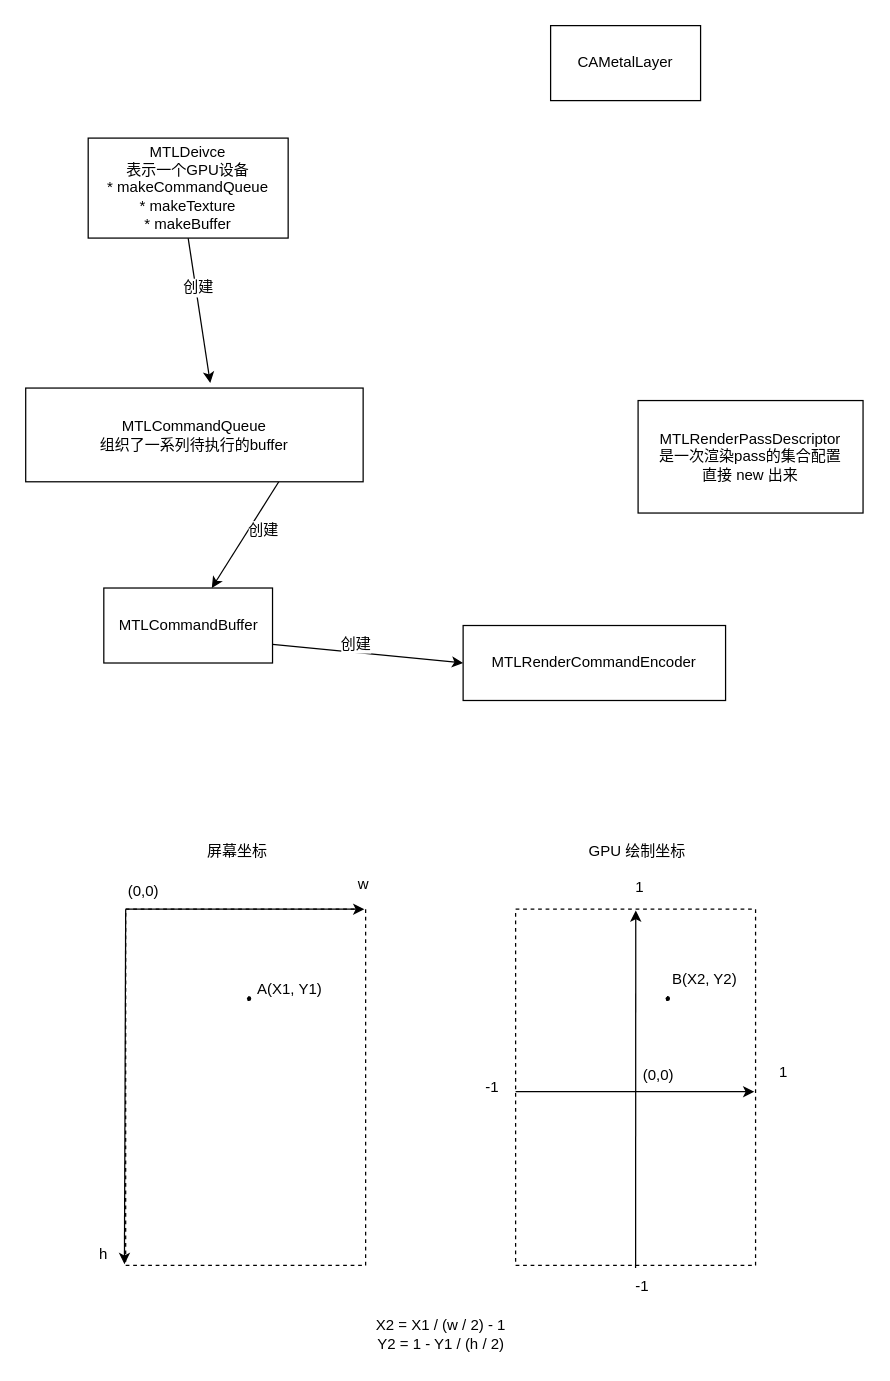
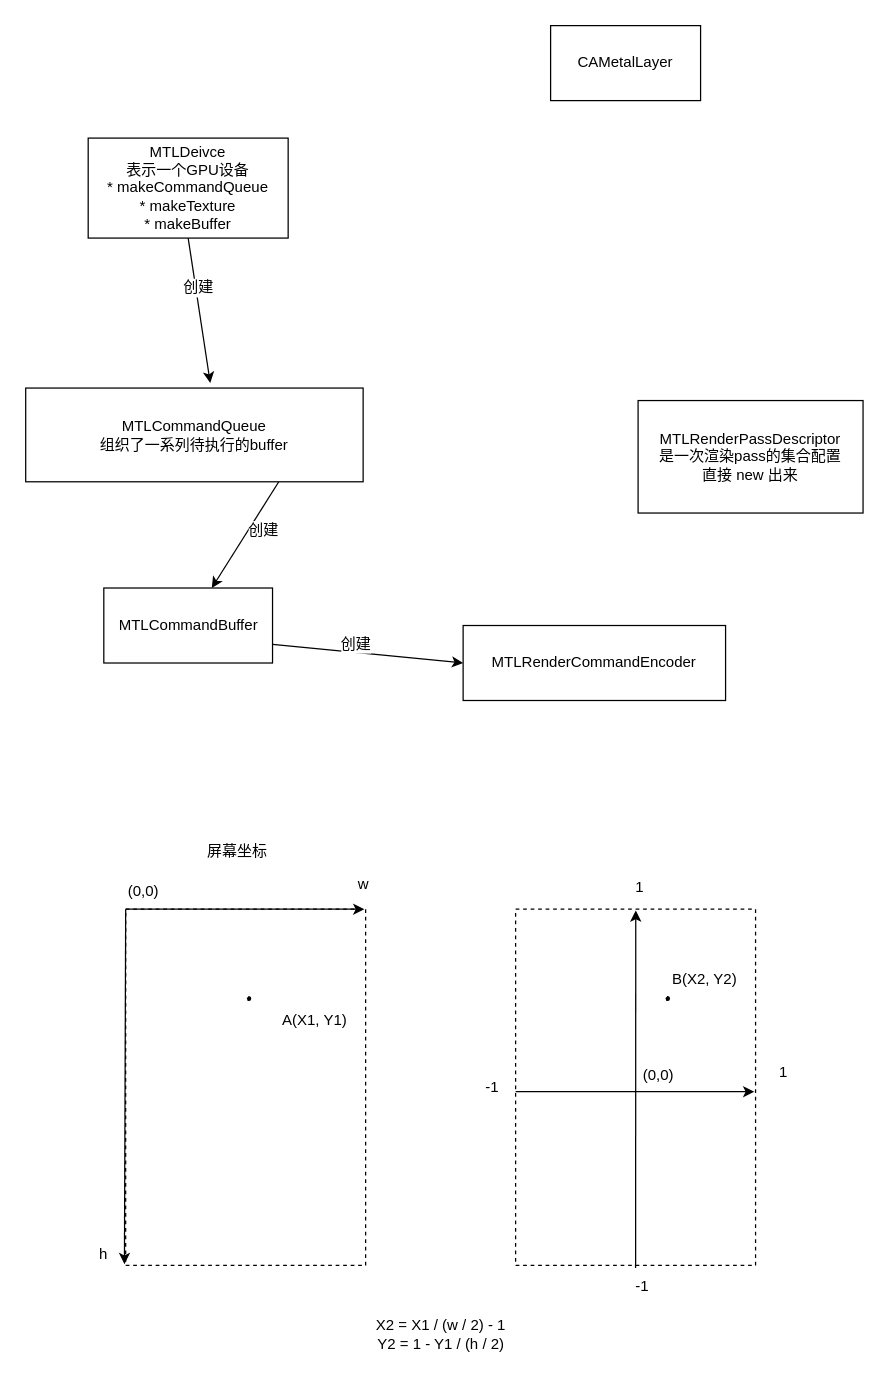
node "GPU 绘制坐标": removed
node "A(X1, Y1)": moved (290, 989) -> (315, 1020)
